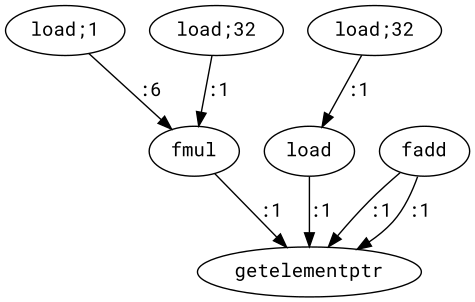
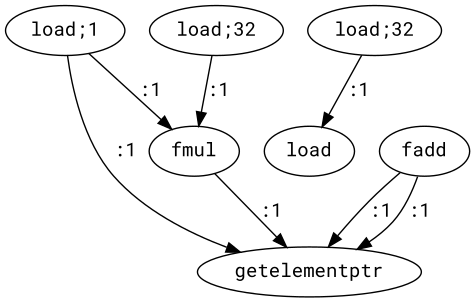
edge "load;1" -> "fmul": label ":6" -> ":1"
edge "load" -> "getelementptr": now "load;1" -> "getelementptr"
